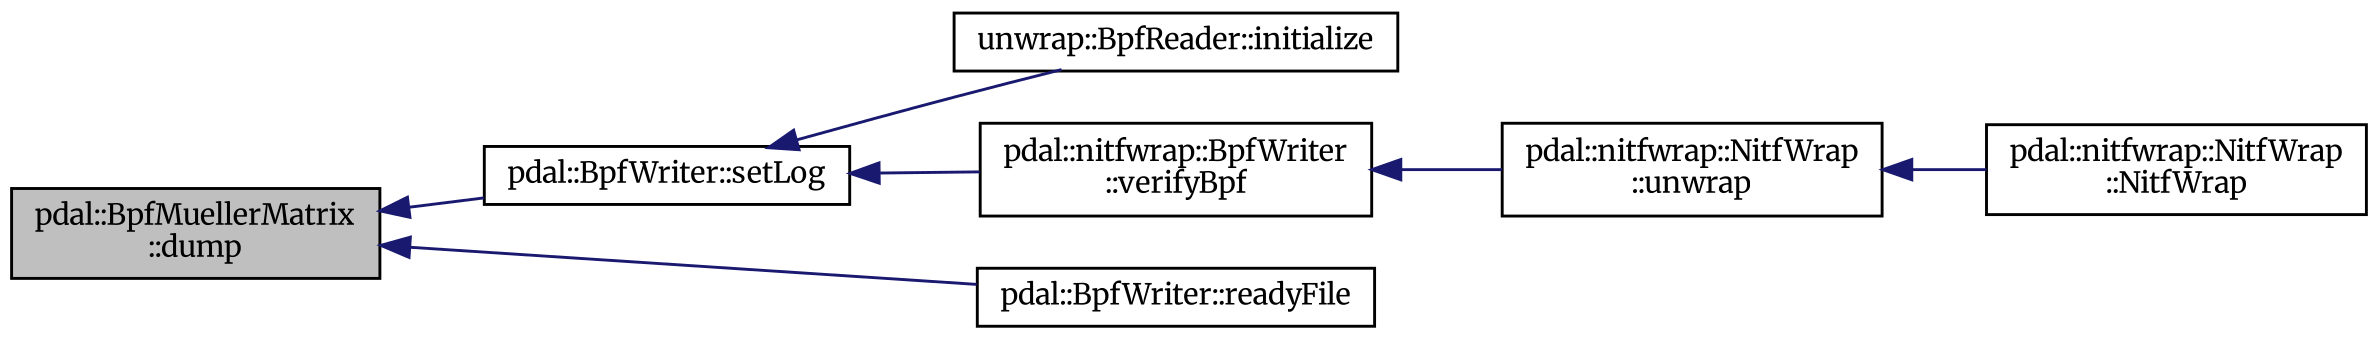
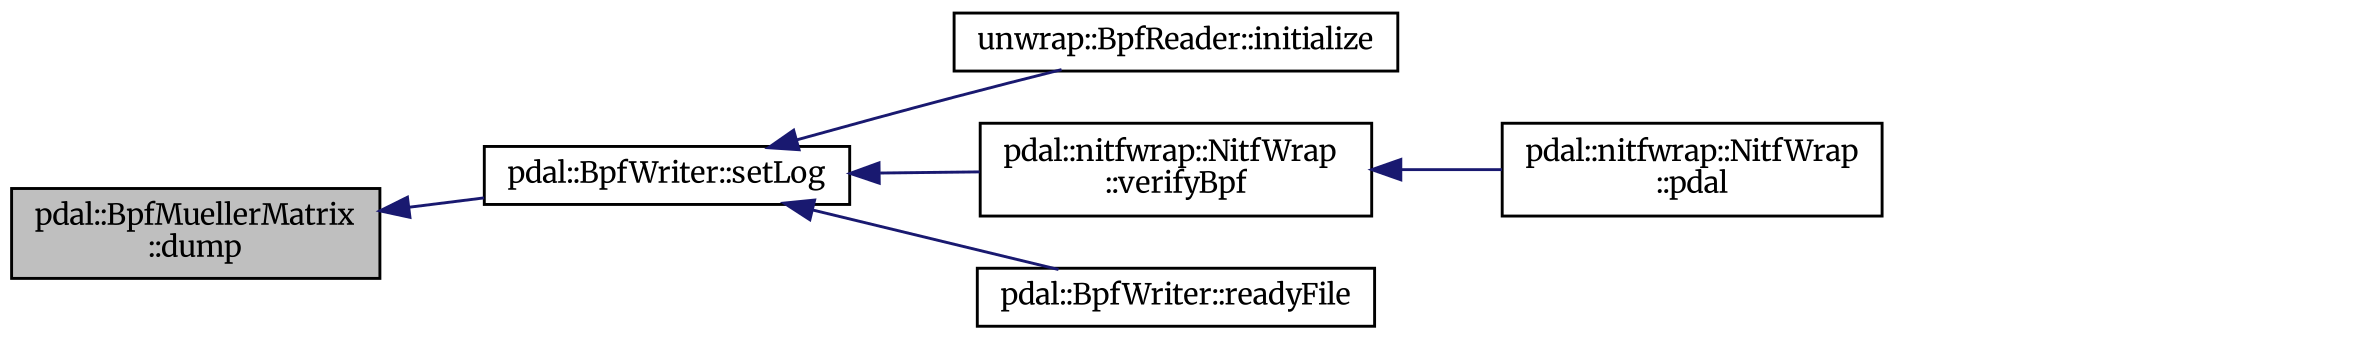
node "pdal::nitfwrap::BpfWriter ::verifyBpf": label "pdal::nitfwrap::BpfWriter ::verifyBpf" -> "pdal::nitfwrap::NitfWrap ::verifyBpf"
node "pdal::nitfwrap::NitfWrap ::unwrap": label "pdal::nitfwrap::NitfWrap ::unwrap" -> "pdal::nitfwrap::NitfWrap ::pdal"
node "pdal::nitfwrap::NitfWrap ::NitfWrap": removed
edge "pdal::BpfWriter::readyFile" -> "pdal::BpfMuellerMatrix ::dump": now "pdal::BpfWriter::readyFile" -> "pdal::BpfWriter::setLog"
